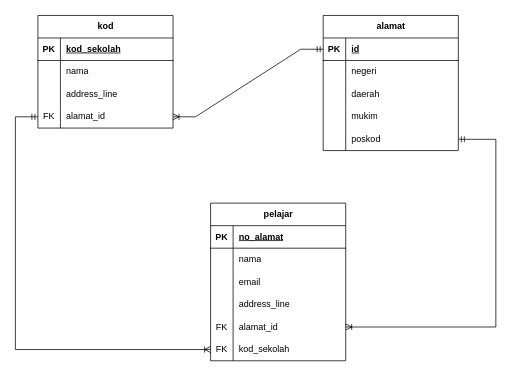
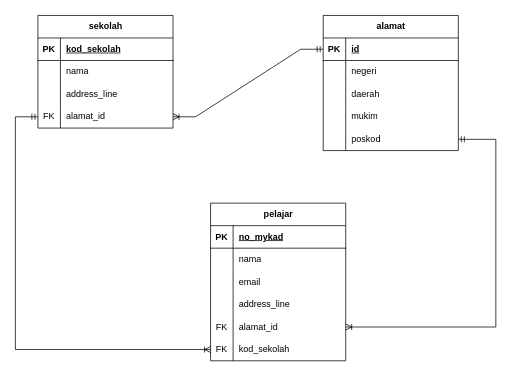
node "kod": label "kod" -> "sekolah"
node "no_alamat": label "no_alamat" -> "no_mykad"
